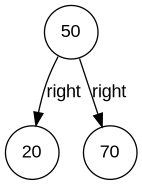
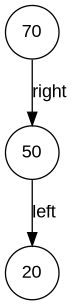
edge "50" -> "70": reversed
edge "50" -> "20": label "right" -> "left"
